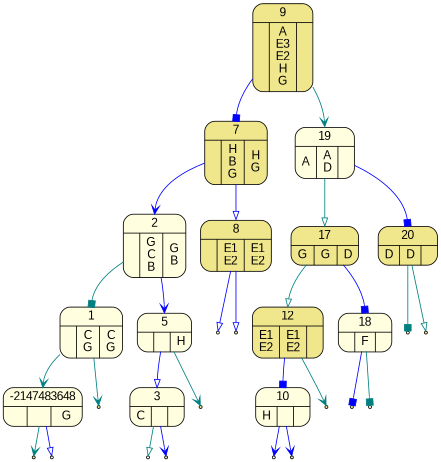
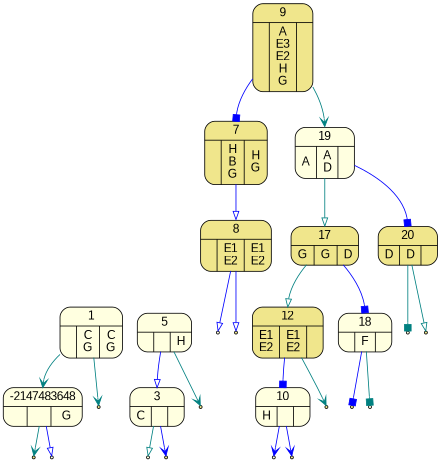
node "2": removed
